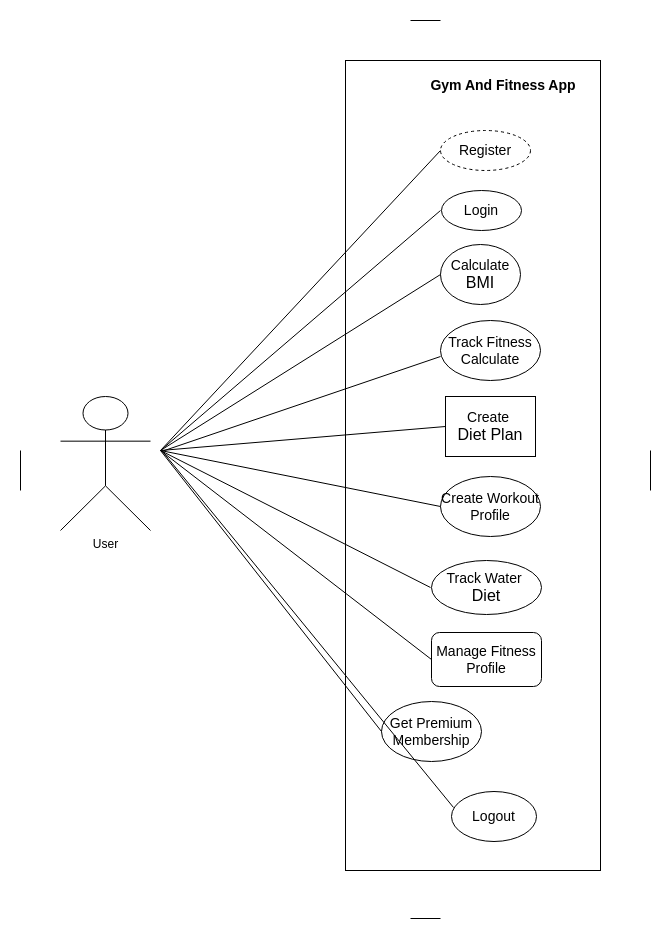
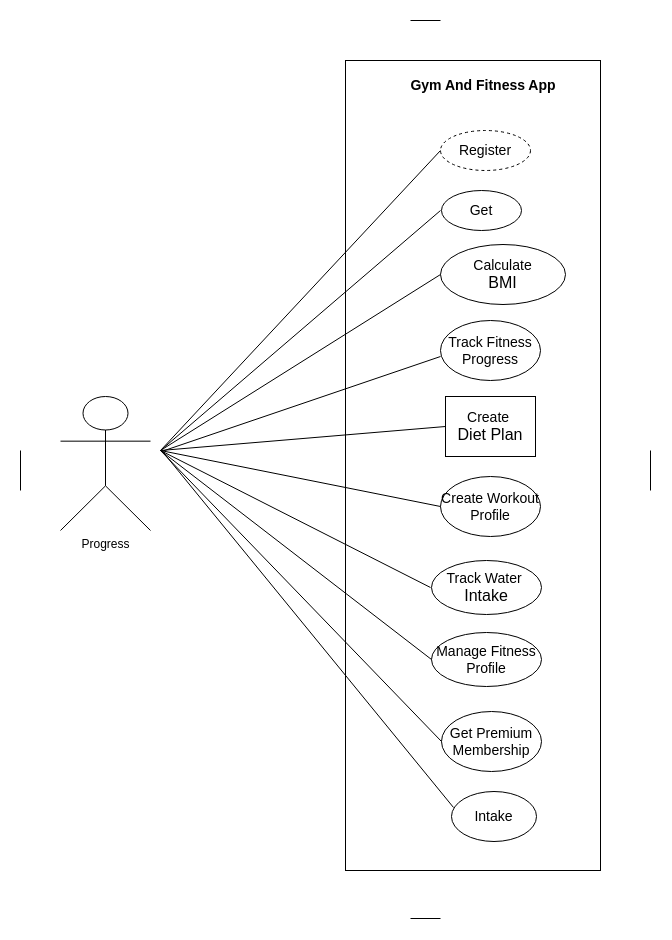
node "Gym And Fitness App": moved (504, 86) -> (484, 86)
node "Login": label "Login" -> "Get"
node "Calculate BMI": size 80x60 -> 125x60
node "Track Fitness Calculate": label "Track Fitness Calculate" -> "Track Fitness Progress"
node "User": label "User" -> "Progress"
node "Track Water Diet": label "Track Water Diet" -> "Track Water Intake"
node "Manage Fitness Profile": shape rounded rectangle -> ellipse
node "Get Premium Membership": moved (432, 732) -> (492, 742)
node "Logout": label "Logout" -> "Intake"
